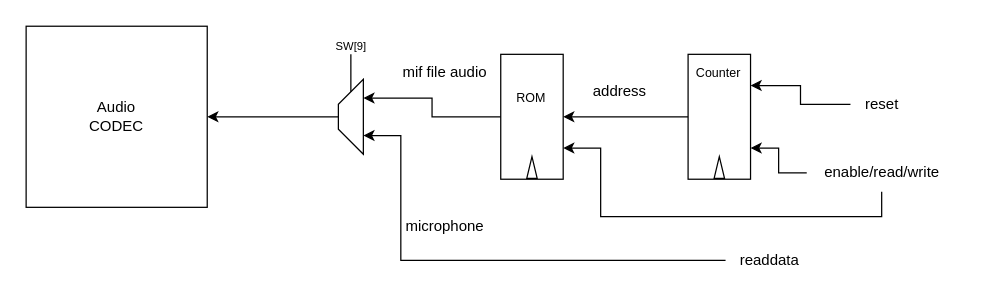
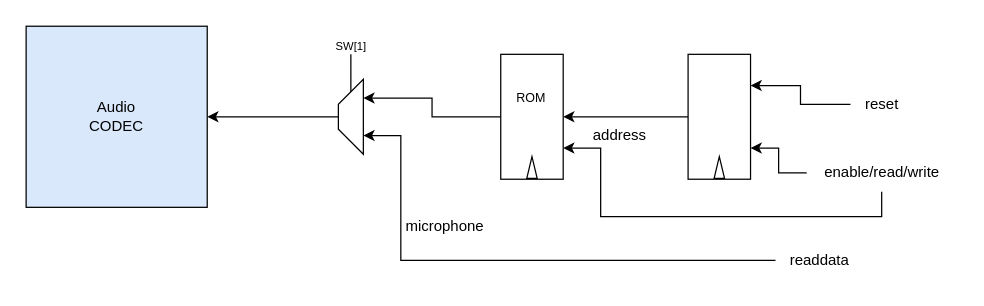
node "SW[9]": label "SW[9]" -> "SW[1]"
node "mif file audio": removed
node "Counter": removed
node "address": moved (619, 92) -> (619, 136)
node "Audio CODEC": fillcolor #ffffff -> #dae8fc
node "readdata": moved (769, 261) -> (819, 261)
